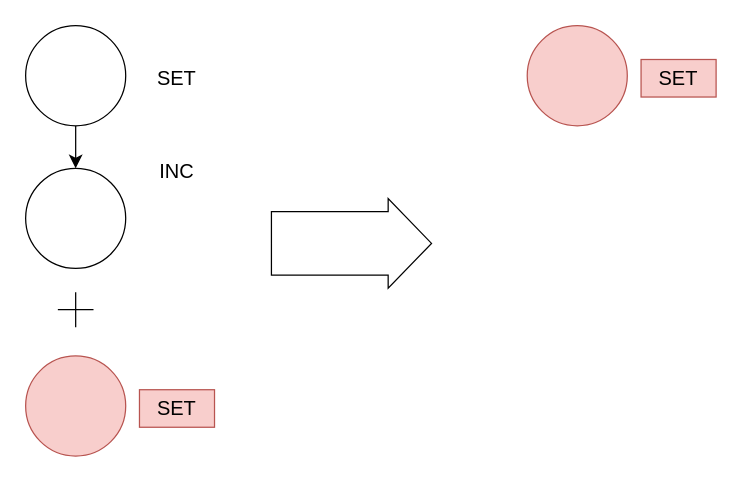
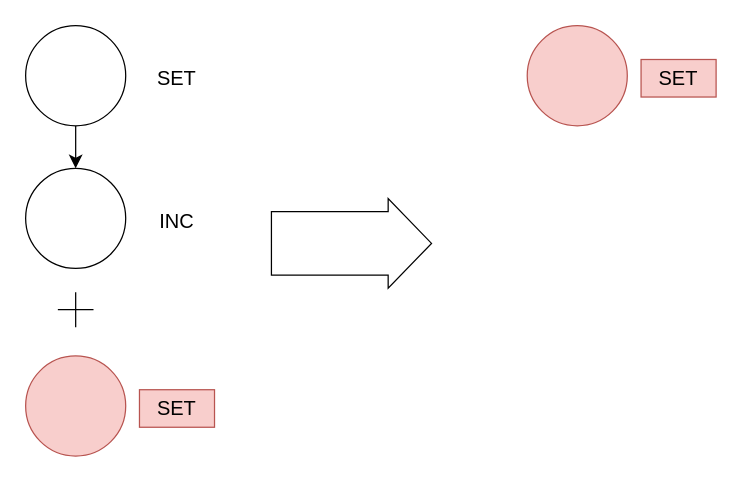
node "INC": moved (177, 171) -> (177, 221)
